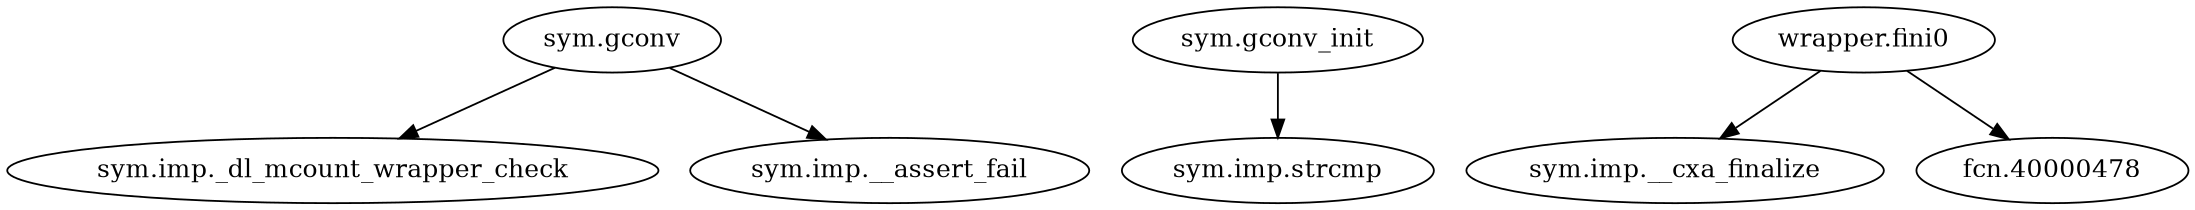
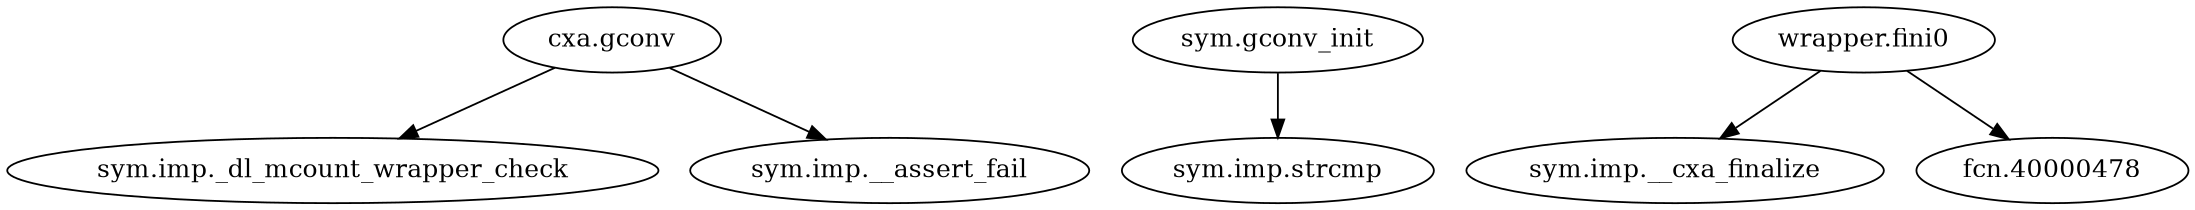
node "sym.gconv": label "sym.gconv" -> "cxa.gconv"
